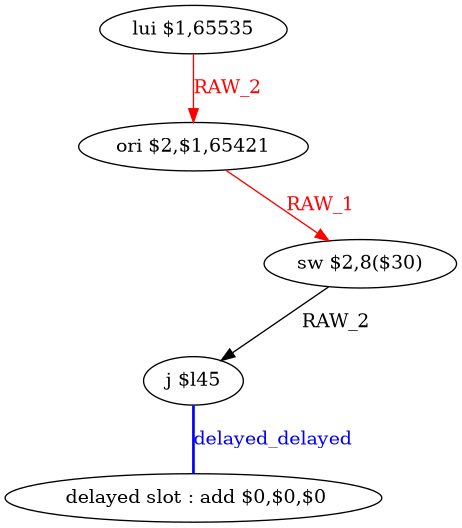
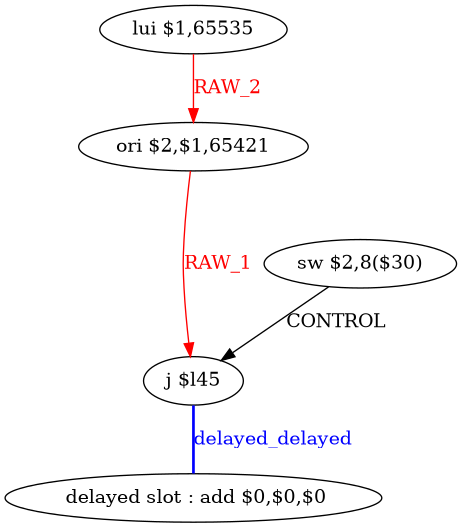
edge "ori $2,$1,65421" -> "sw $2,8($30)": now "ori $2,$1,65421" -> "j $l45"
edge "sw $2,8($30)" -> "j $l45": label "RAW_2" -> "CONTROL"
